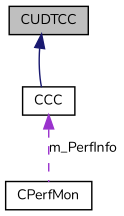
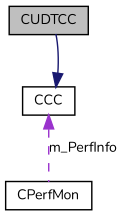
edge "CCC" -> "CUDTCC": reversed
